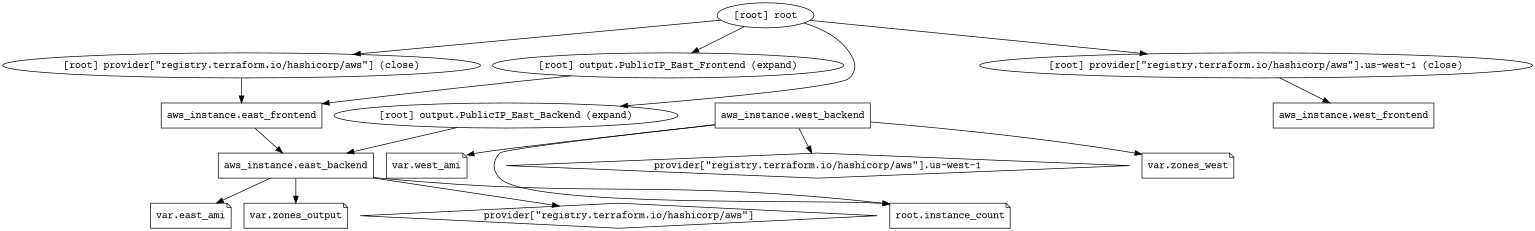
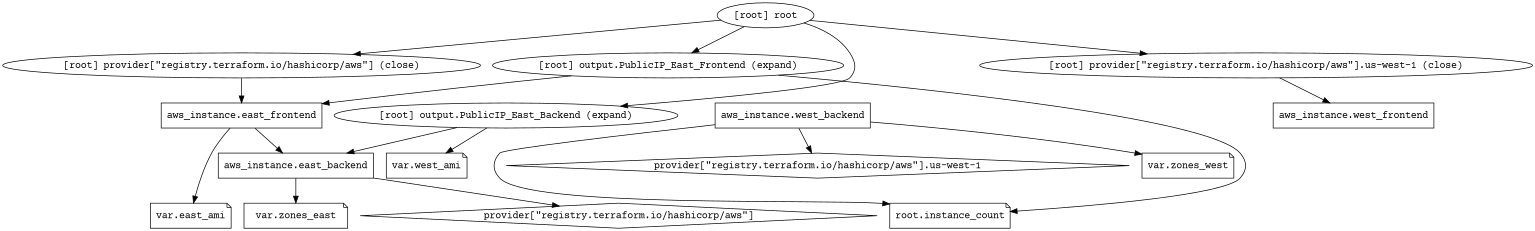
edge "aws_instance.west_backend" -> "var.west_ami": now "[root] output.PublicIP_East_Backend (expand)" -> "var.west_ami"
edge "aws_instance.east_backend" -> "var.east_ami": now "aws_instance.east_frontend" -> "var.east_ami"
edge "aws_instance.east_backend" -> "root.instance_count": now "[root] output.PublicIP_East_Frontend (expand)" -> "root.instance_count"
node "var.zones_output": label "var.zones_output" -> "var.zones_east"
